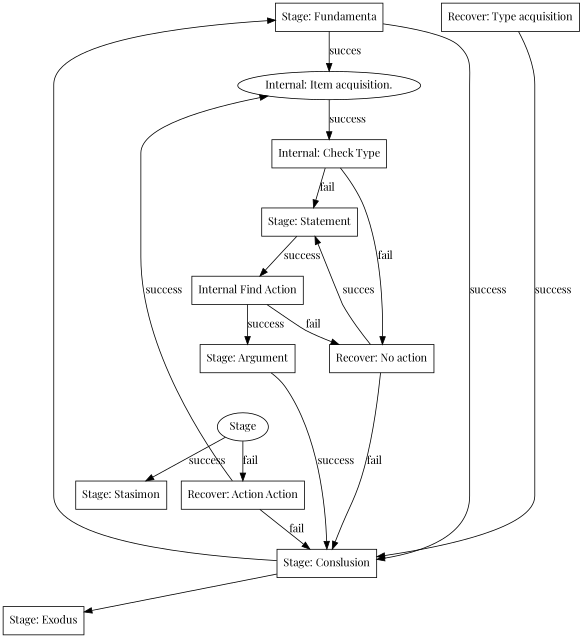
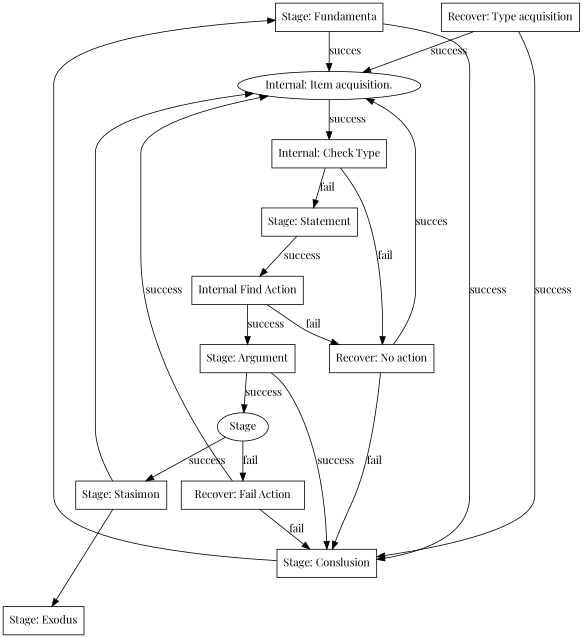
edge "Recover: Type acquisition" -> "Internal: Item acquisition.": added, label "success"
edge "Stage: Stasimon" -> "Internal: Item acquisition.": added
edge "Recover: No action" -> "Stage: Statement": now "Recover: No action" -> "Internal: Item acquisition."
edge "Stage: Argument" -> "Stage": added, label "success"
node "Recover: Action Action": label "Recover: Action Action" -> "Recover: Fail Action"
edge "Stage: Conslusion" -> "Stage: Exodus": now "Stage: Stasimon" -> "Stage: Exodus"
